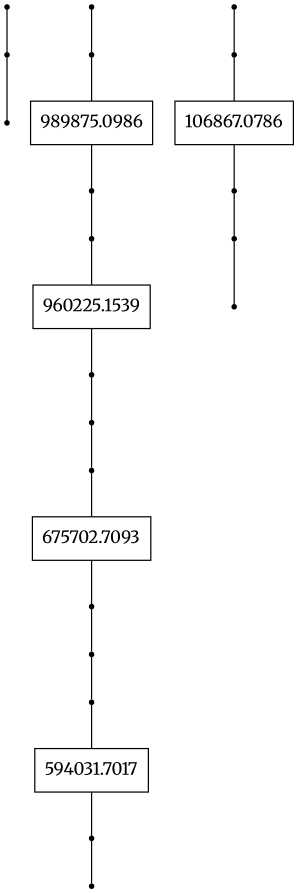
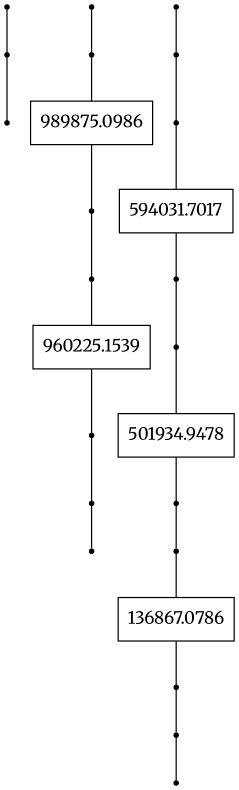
node "106867.0786": label "106867.0786" -> "136867.0786"
node "501934.9478": added
node "675702.7093": removed
